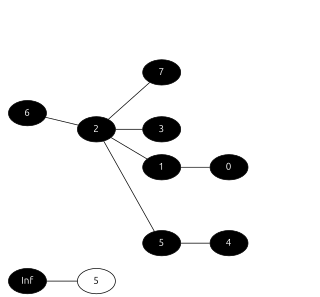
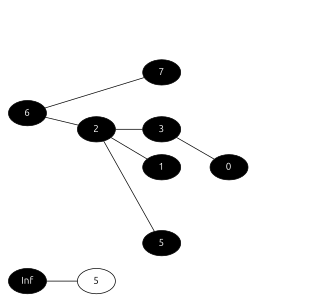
edge "7" -- "2": now "7" -- "6"
edge "1" -- "0": now "3" -- "0"
node "4": removed
